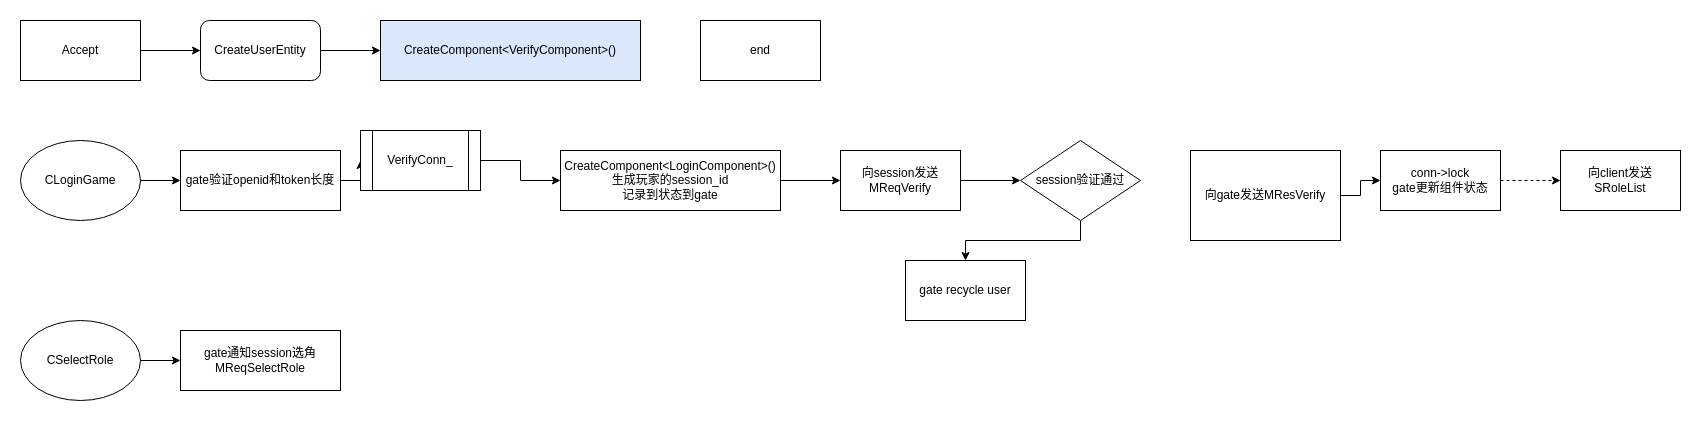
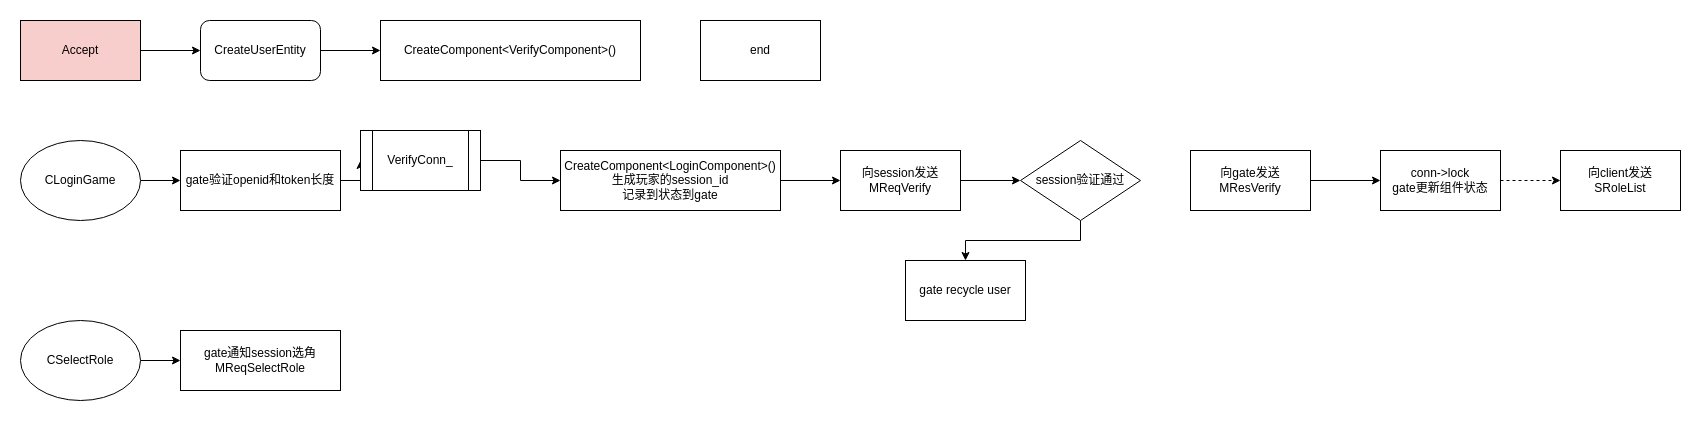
node "Accept": fillcolor #ffffff -> #f8cecc
node "CreateComponent<VerifyComponent>()": fillcolor #dae8fc -> #ffffff
node "向gate发送MResVerify": size 150x90 -> 120x60
